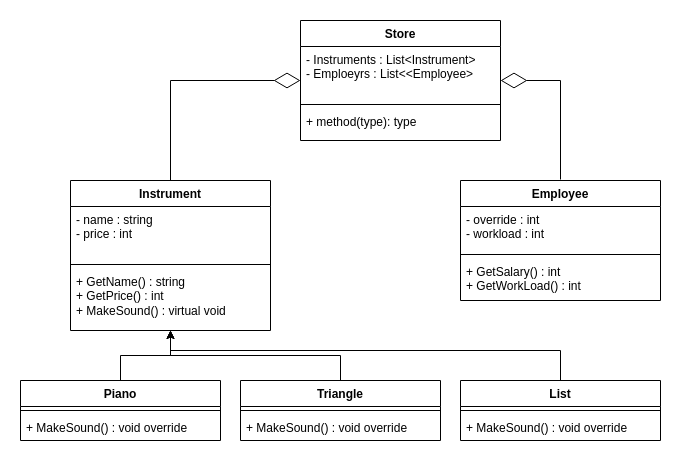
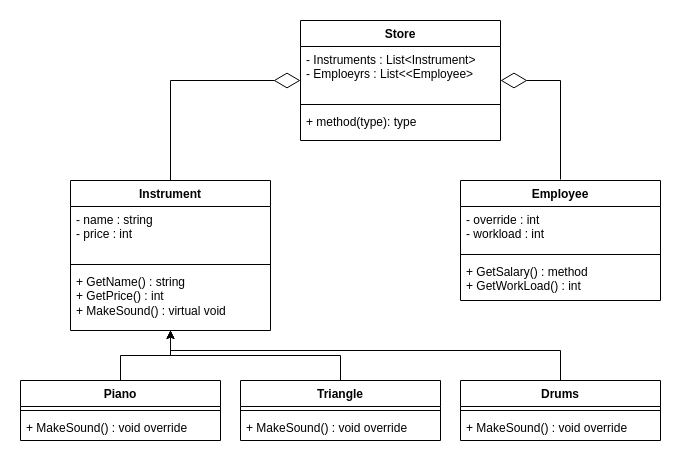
node "+ GetSalary() : int + GetWorkLoad() : int": label "+ GetSalary() : int + GetWorkLoad() : int" -> "+ GetSalary() : method + GetWorkLoad() : int"
node "List": label "List" -> "Drums"
